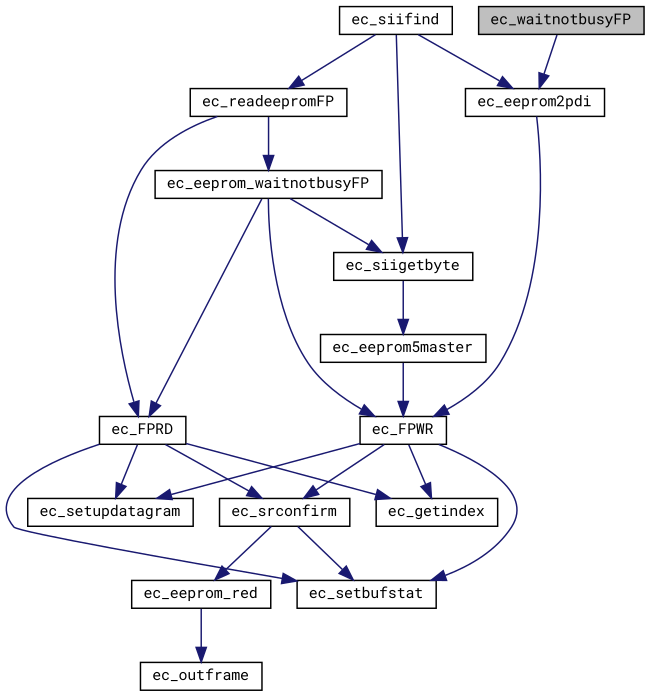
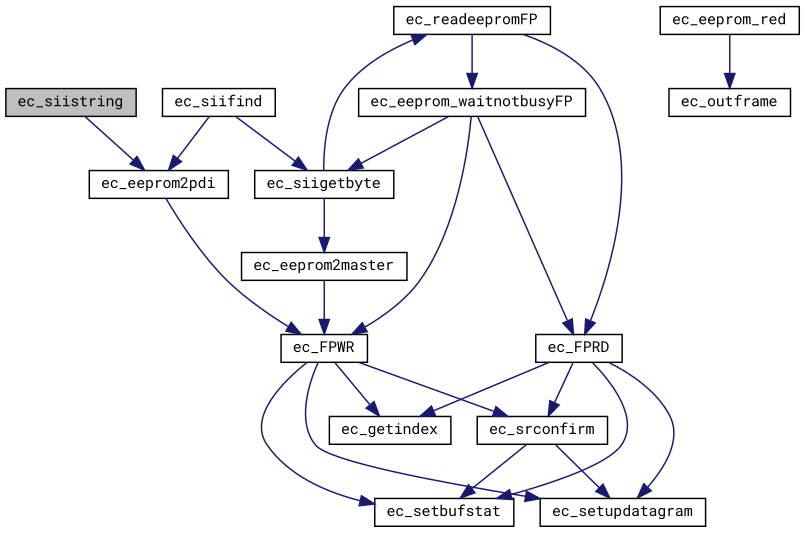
node "ec_waitnotbusyFP": label "ec_waitnotbusyFP" -> "ec_siistring"
edge "ec_siifind" -> "ec_readeepromFP": now "ec_siigetbyte" -> "ec_readeepromFP"
node "ec_eeprom5master": label "ec_eeprom5master" -> "ec_eeprom2master"
edge "ec_srconfirm" -> "ec_eeprom_red": now "ec_srconfirm" -> "ec_setupdatagram"
